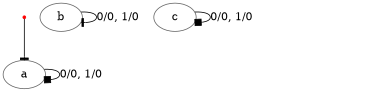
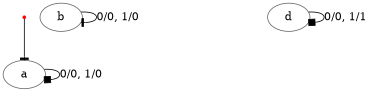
node "c": removed
node "d": added
